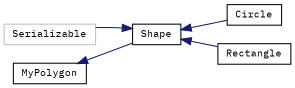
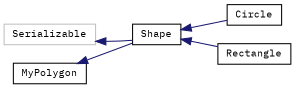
edge "Serializable" -> "Shape": reversed
